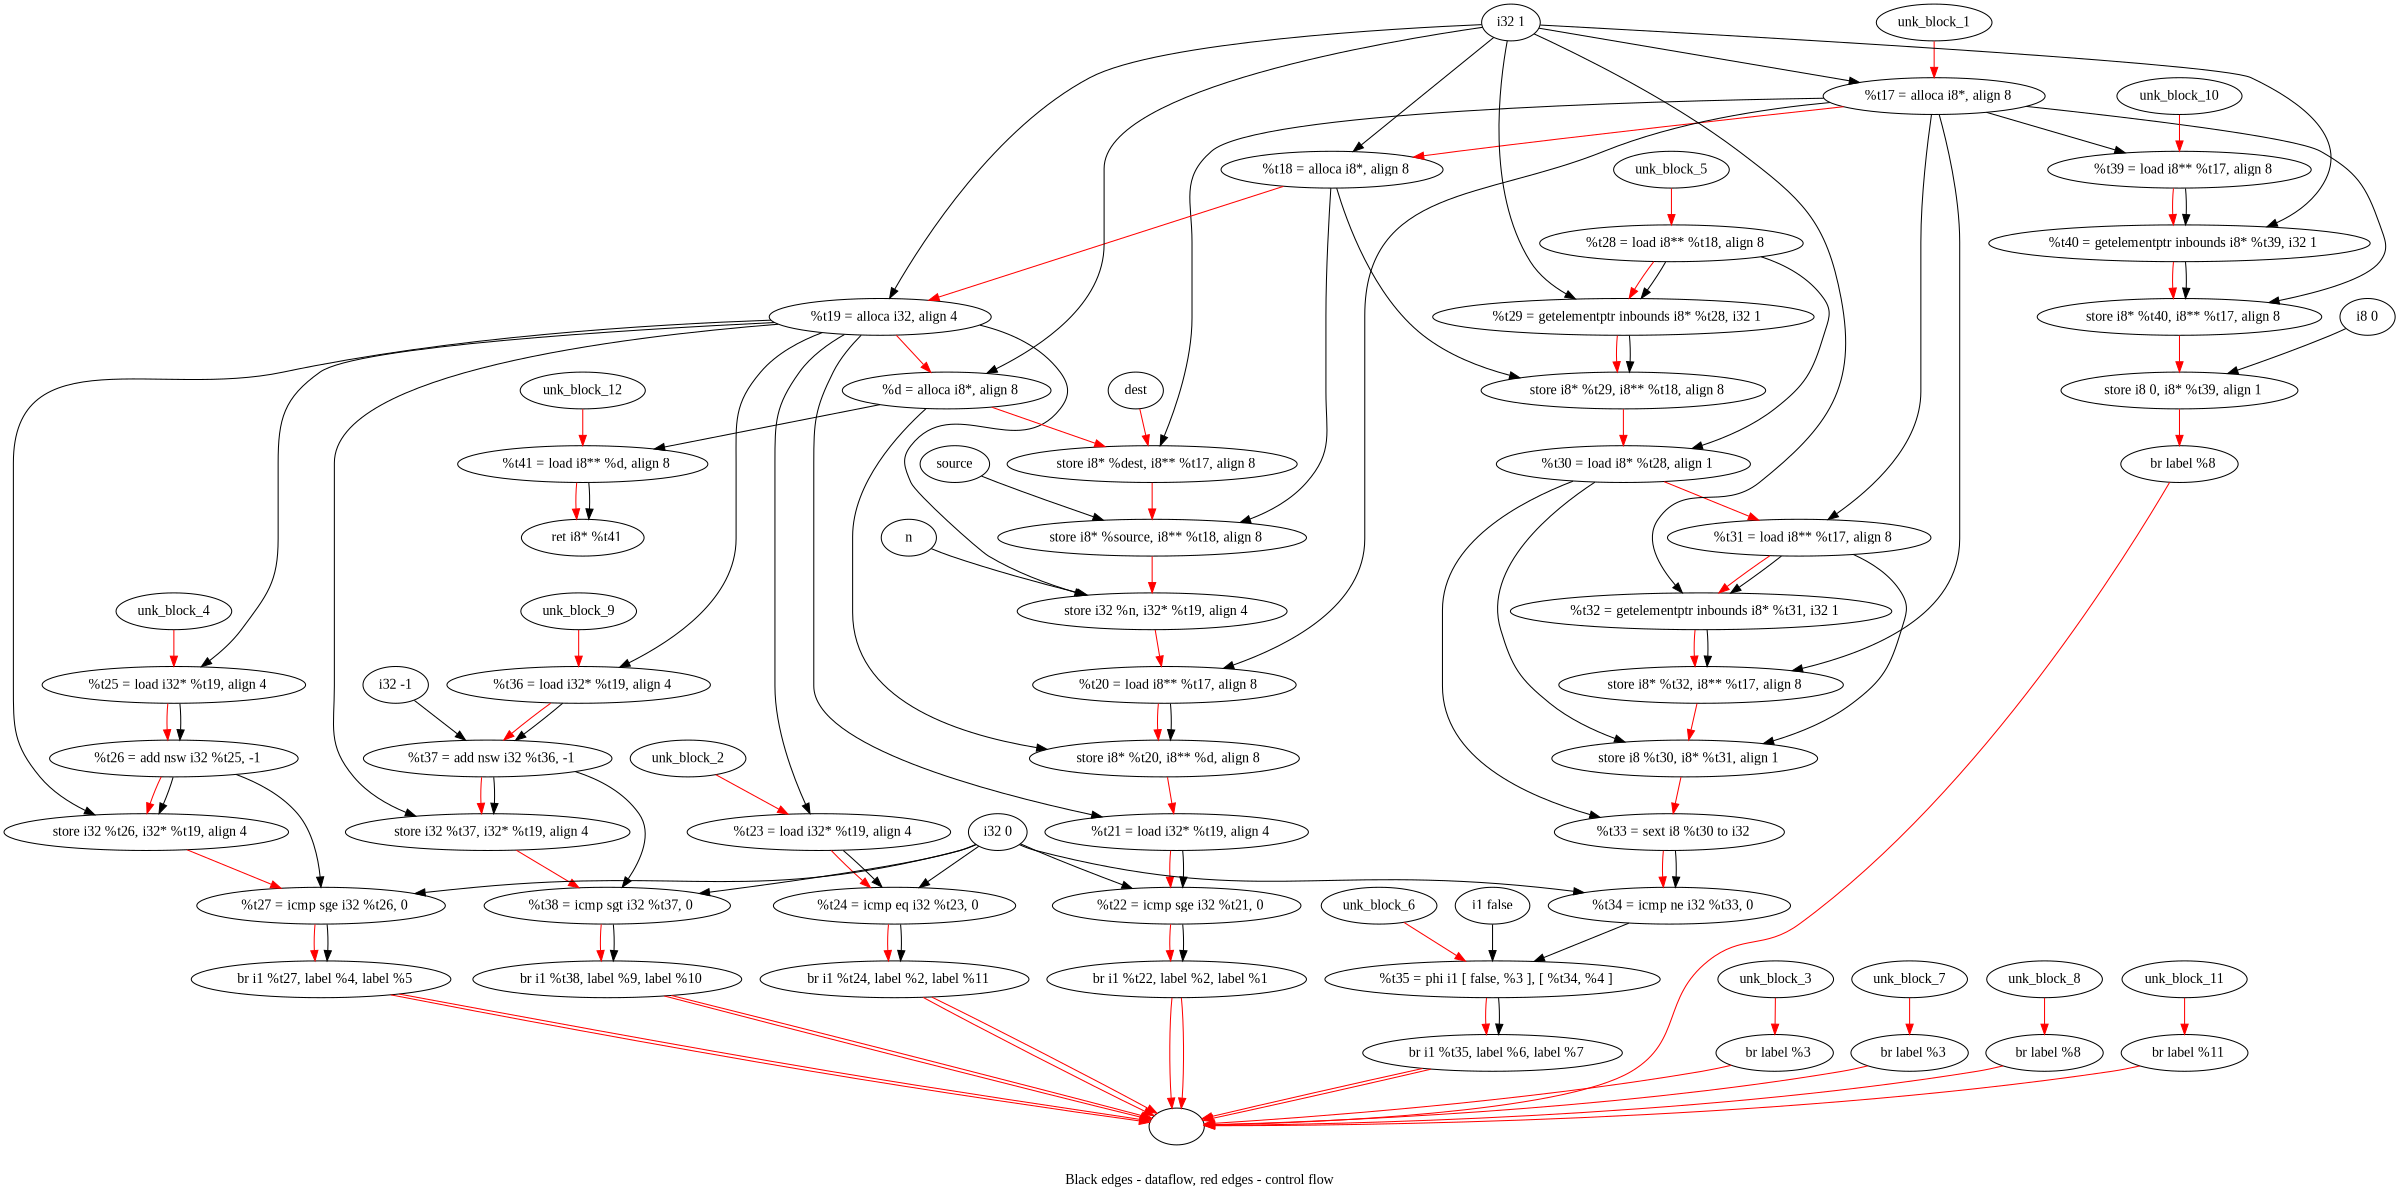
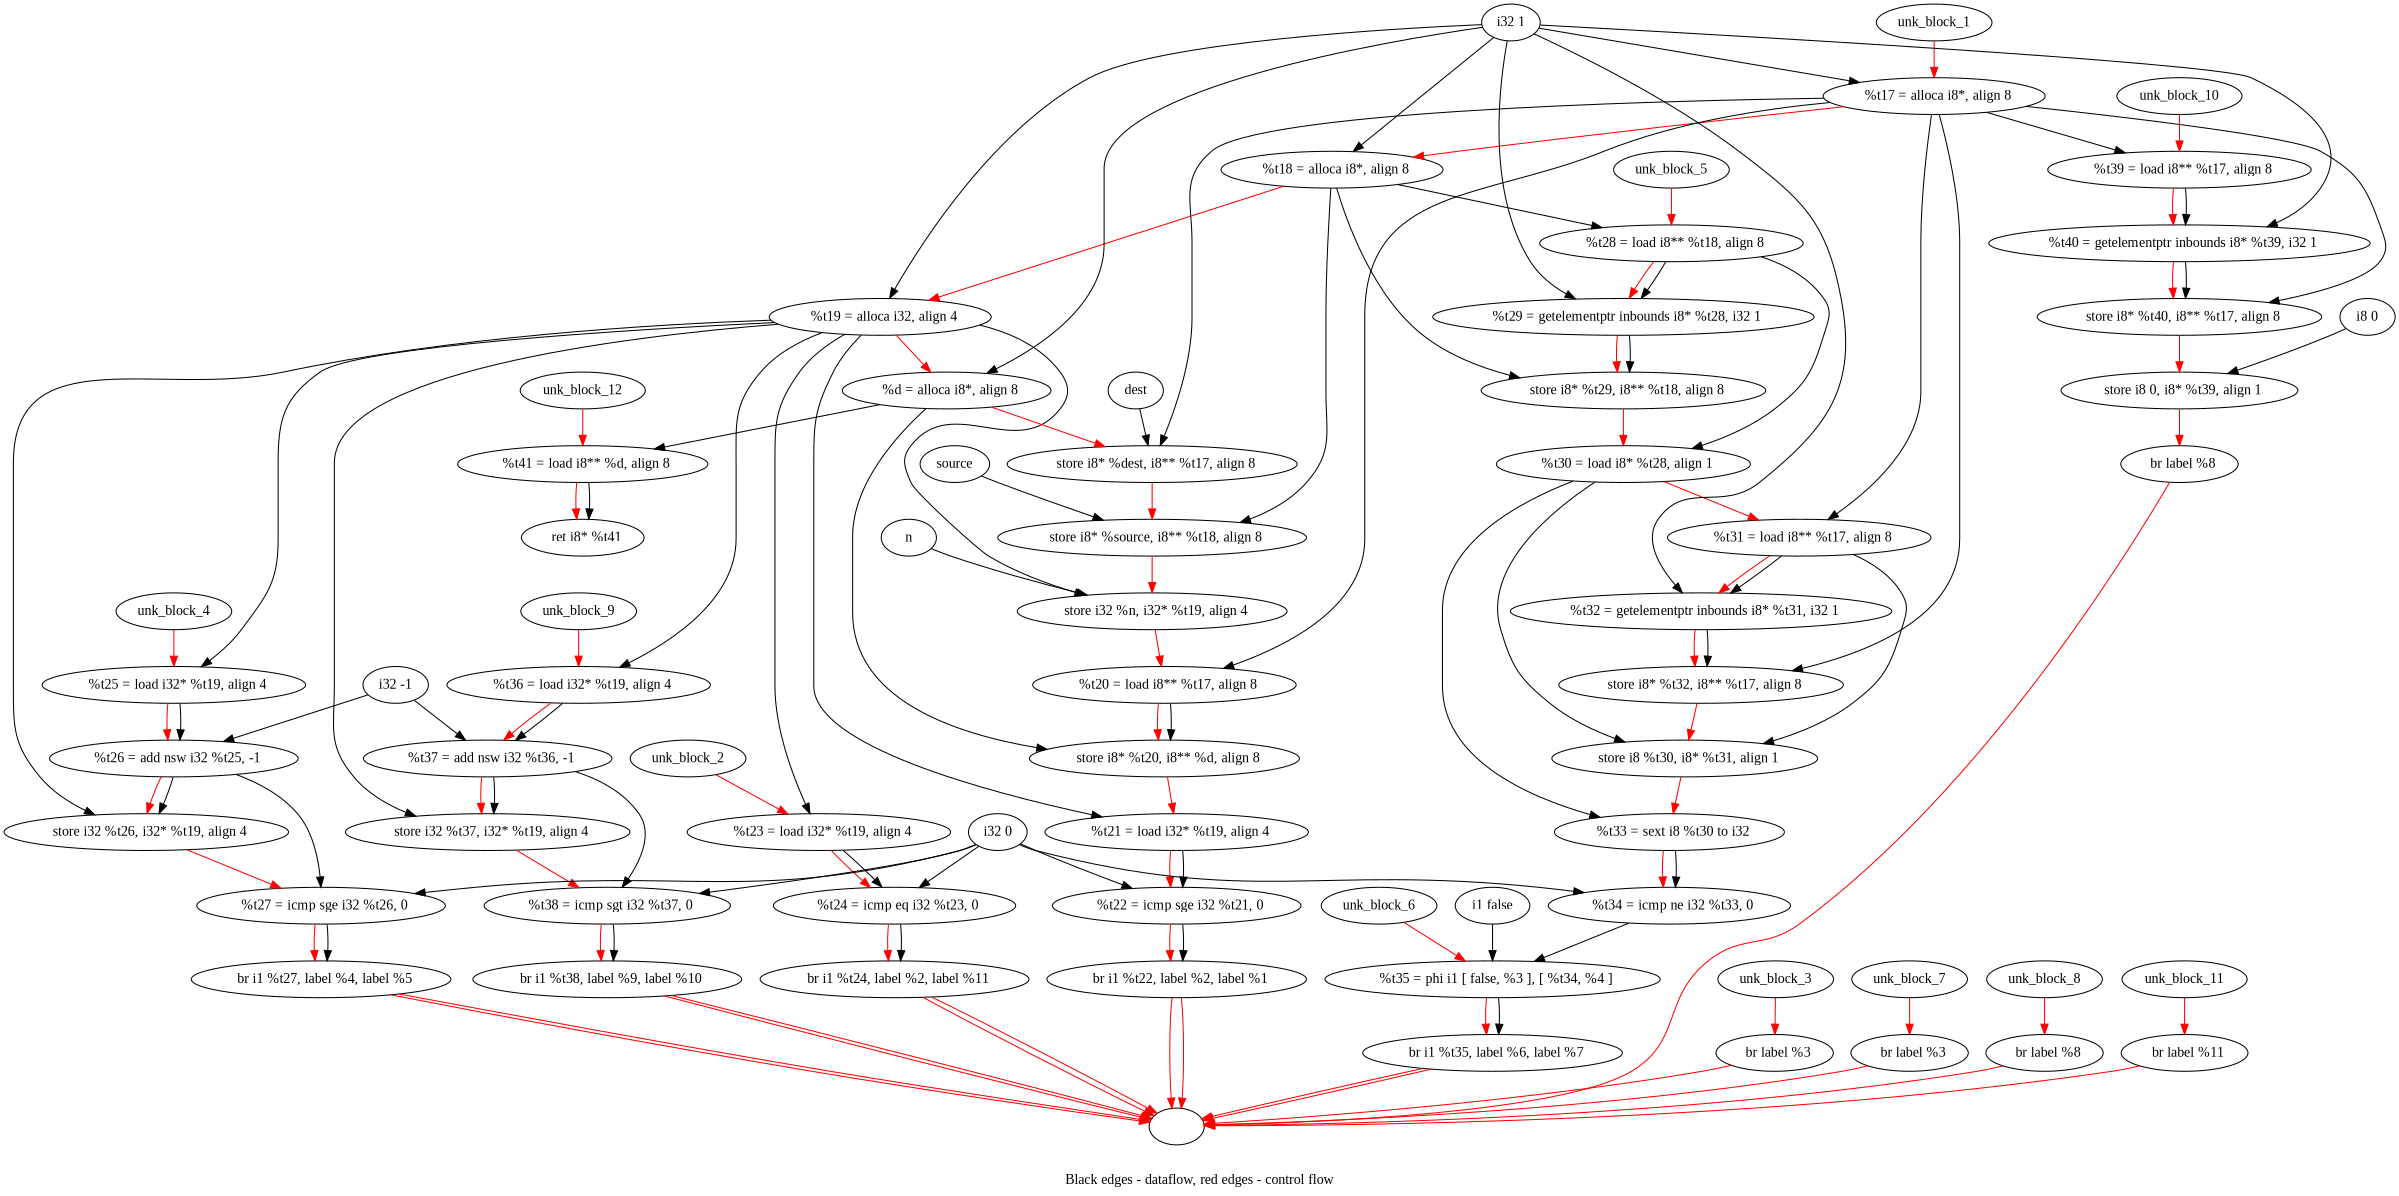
edge "%t18 = alloca i8*, align 8" -> "%t28 = load i8** %t18, align 8": added
edge "dest" -> "store i8* %dest, i8** %t17, align 8": color red -> black
edge "i32 -1" -> "%t26 = add nsw i32 %t25, -1": added
